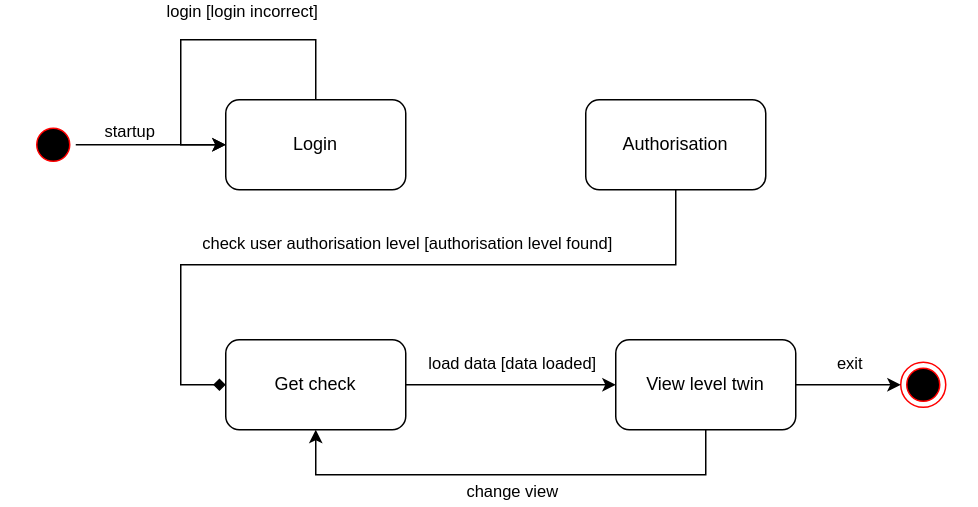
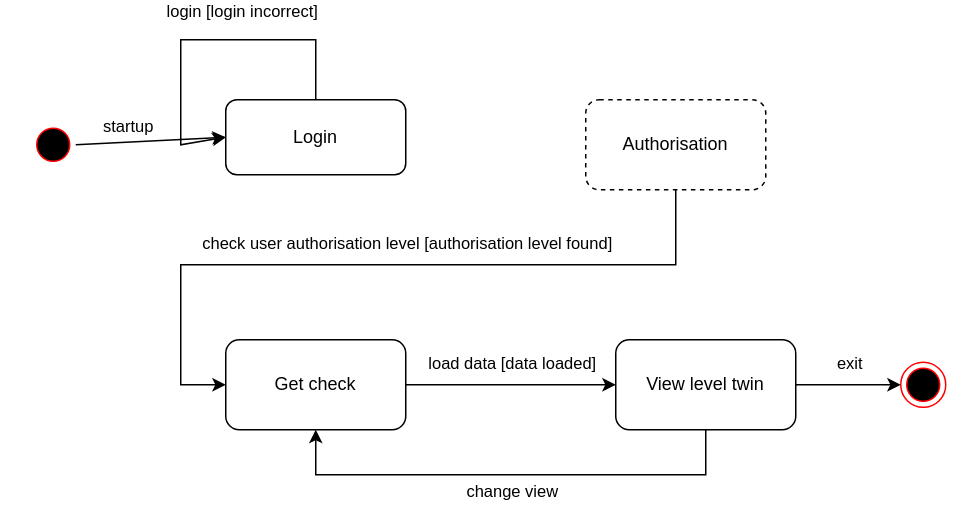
node "Login": size 180x90 -> 180x75
node "Authorisation": style solid -> dashed
edge "Authorisation" -> "Get check": arrowhead diamond -> classic
